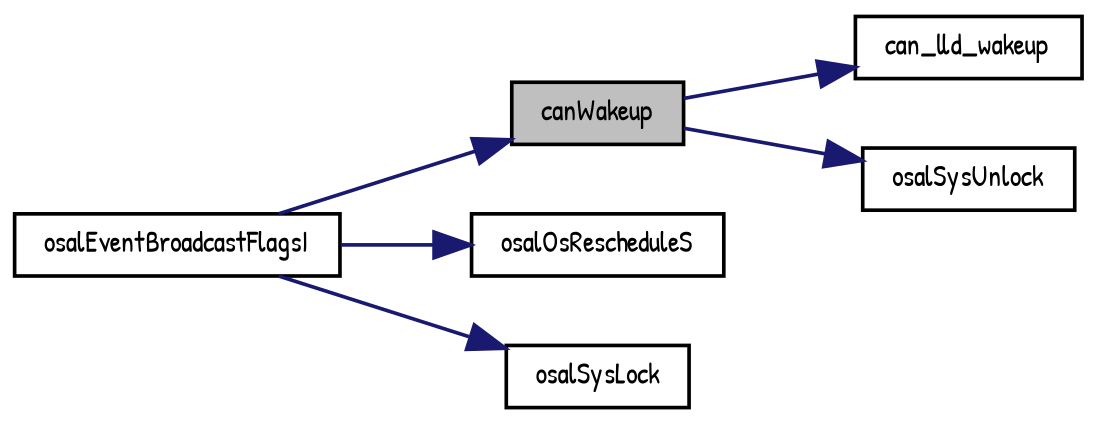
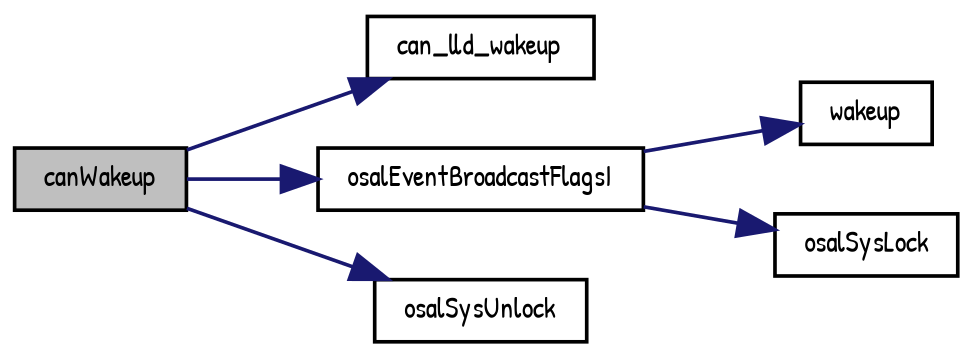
edge "osalEventBroadcastFlagsI" -> "canWakeup": reversed
node "osalOsRescheduleS": label "osalOsRescheduleS" -> "wakeup"
